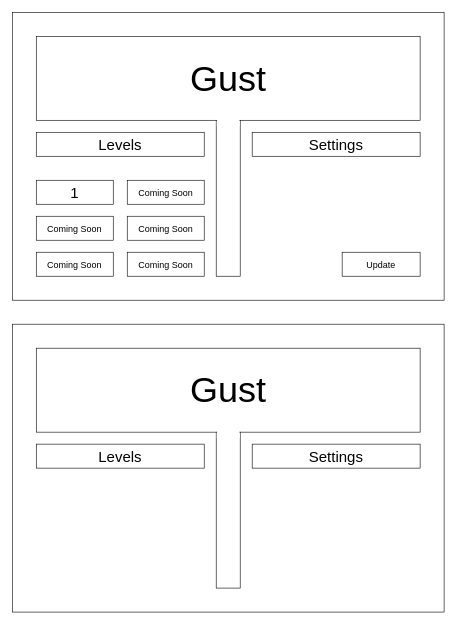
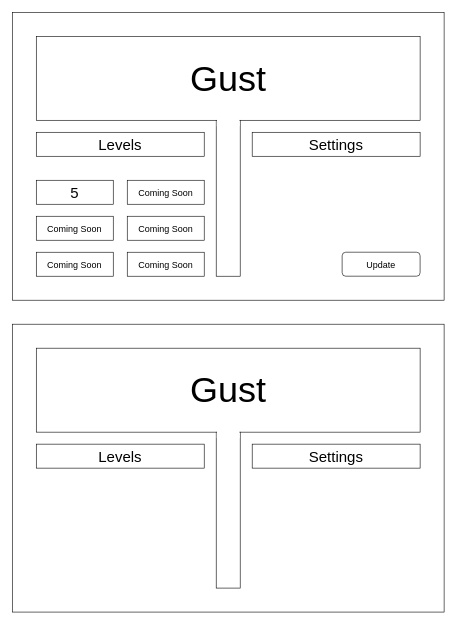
node "1": label "1" -> "5"
node "Update": shape rectangle -> rounded rectangle
